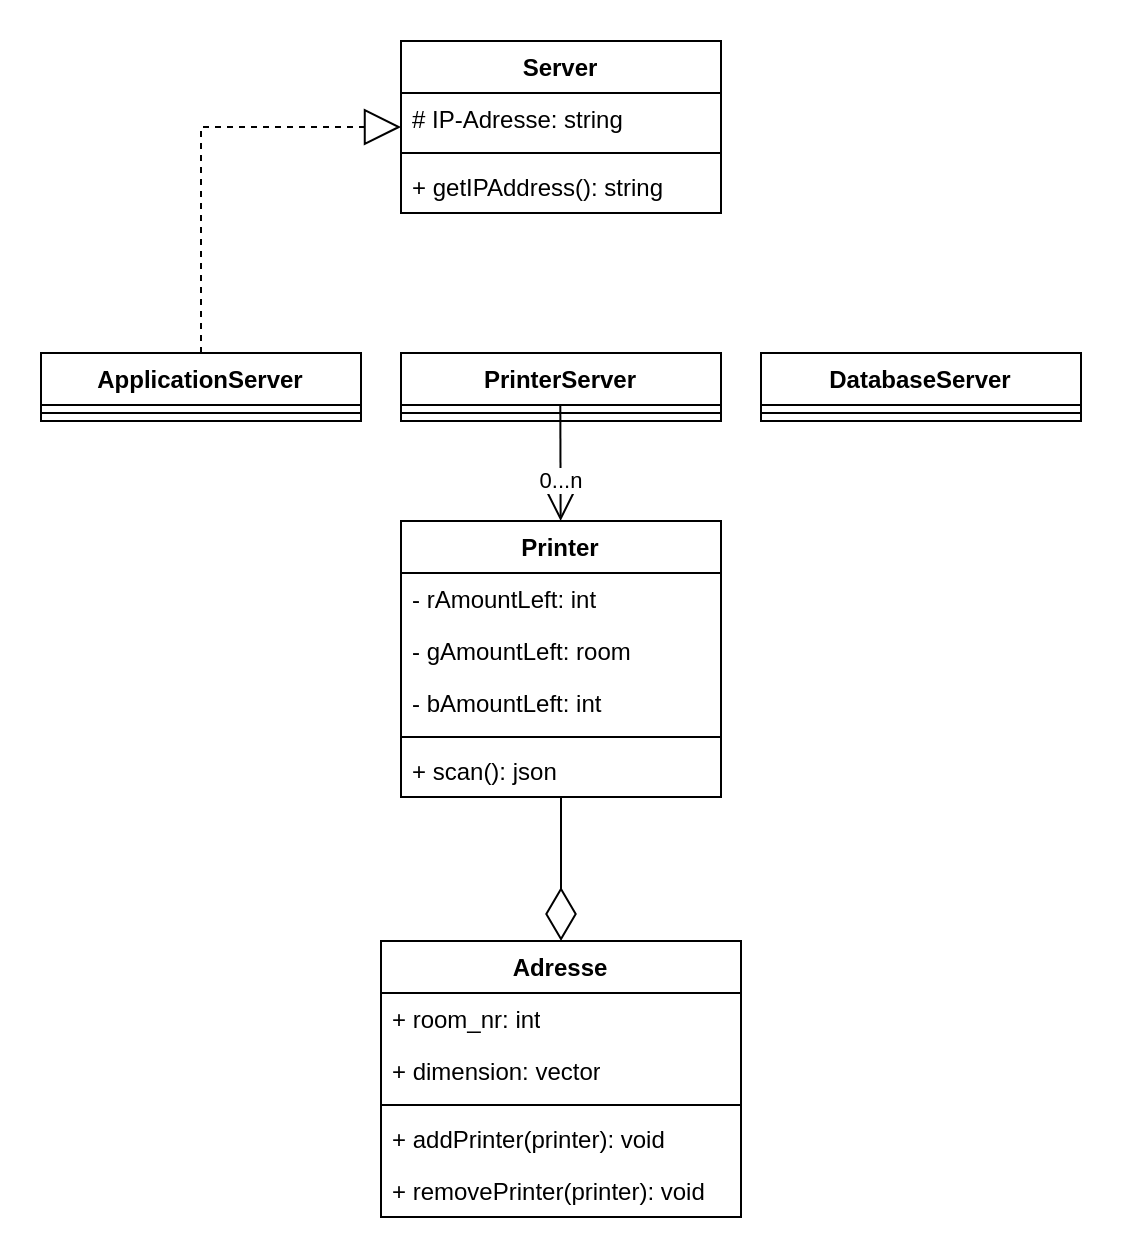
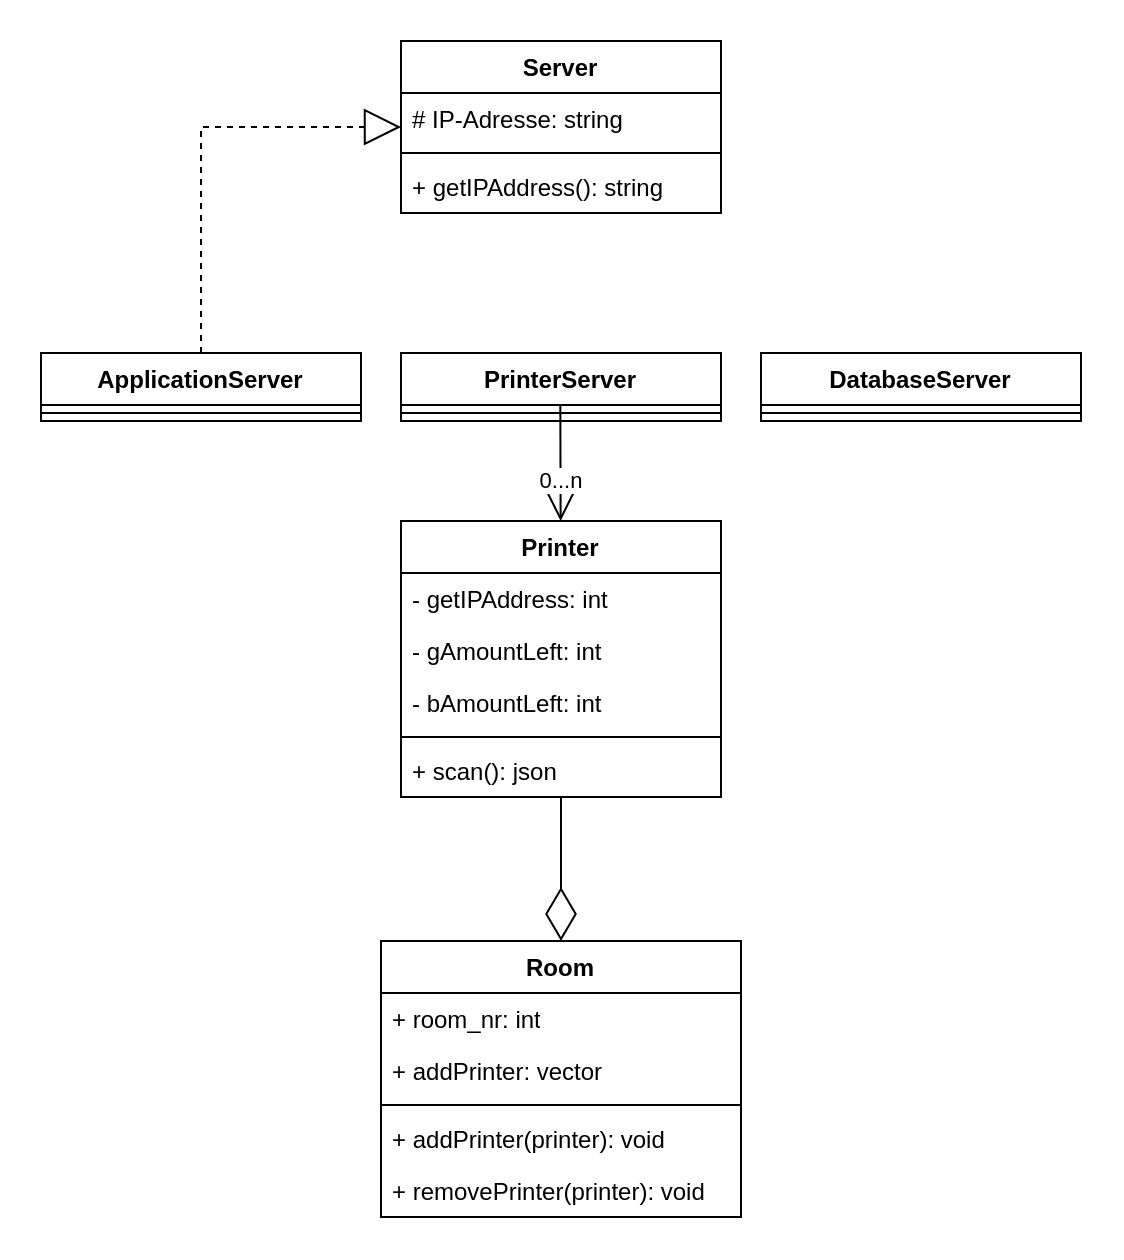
node "- rAmountLeft: int": label "- rAmountLeft: int" -> "- getIPAddress: int"
node "- gAmountLeft: room": label "- gAmountLeft: room" -> "- gAmountLeft: int"
node "Adresse": label "Adresse" -> "Room"
node "+ dimension: vector": label "+ dimension: vector" -> "+ addPrinter: vector"
